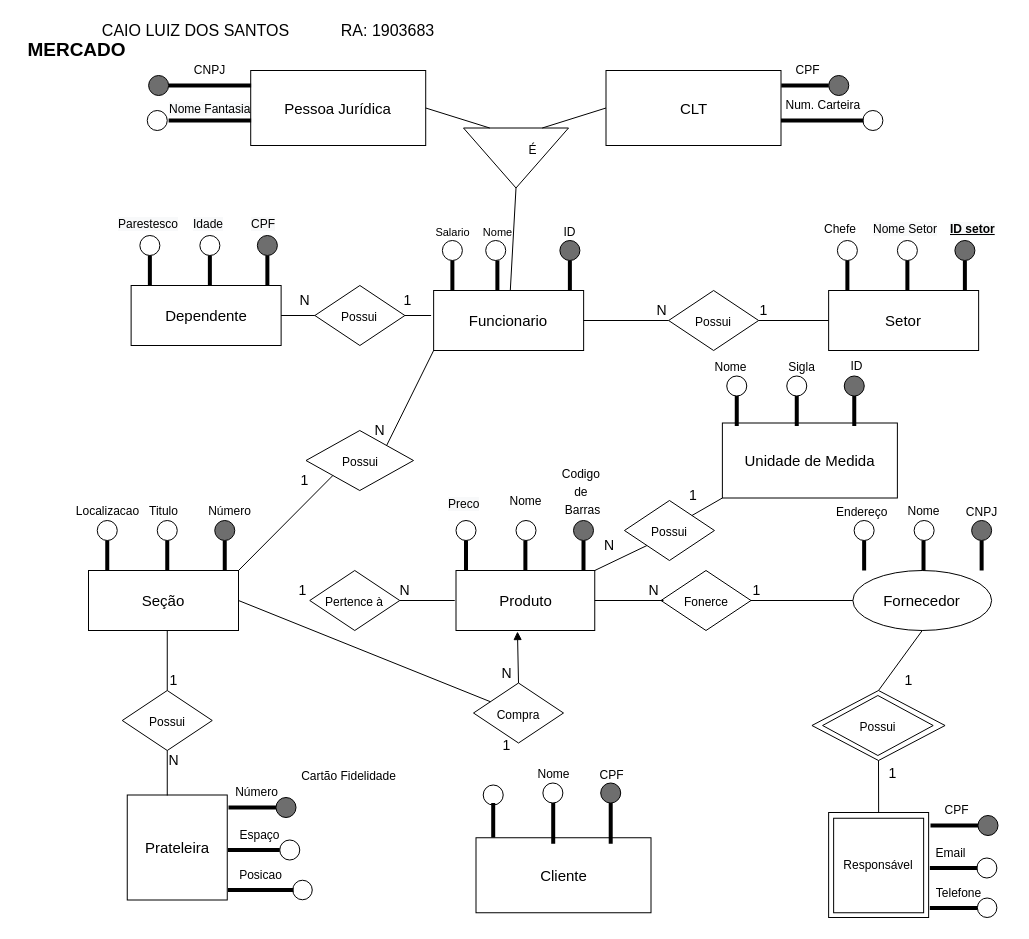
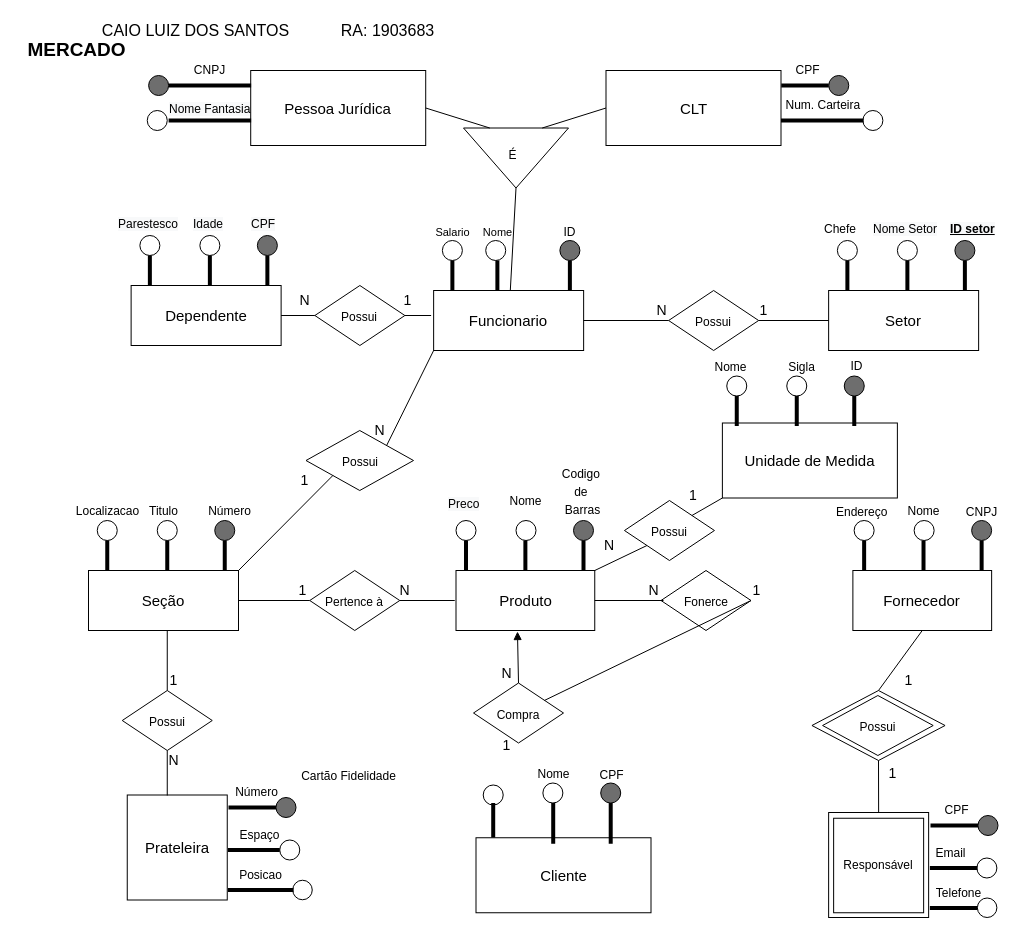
node "É": moved (533, 151) -> (513, 156)
edge "Fonerce" -- "Fornecedor": now "Fonerce" -- "Compra"
node "Fornecedor": shape ellipse -> rectangle
edge "Seção" -- "Compra": now "Seção" -- "Pertence à"
